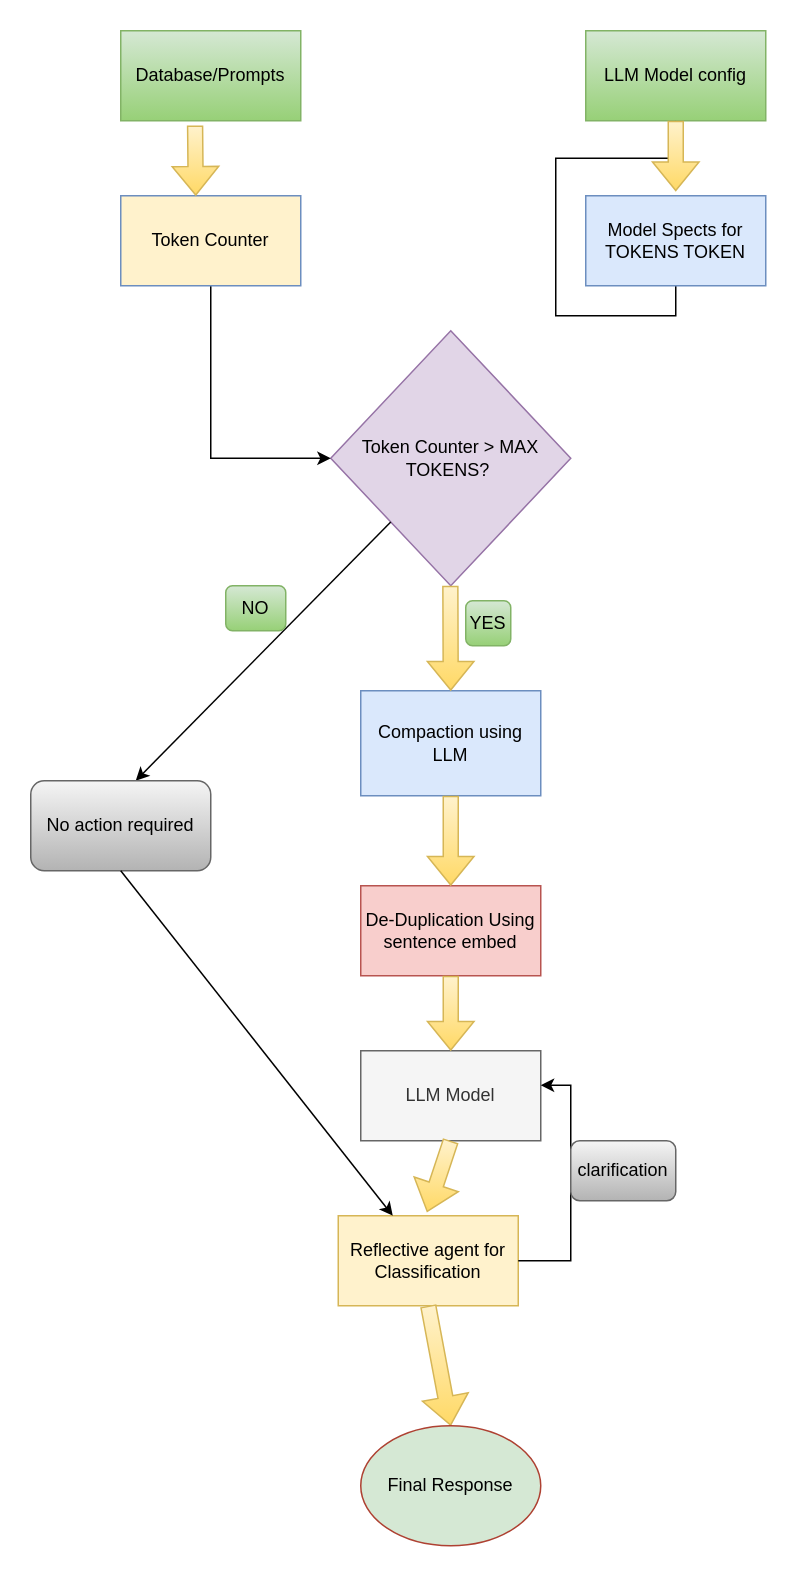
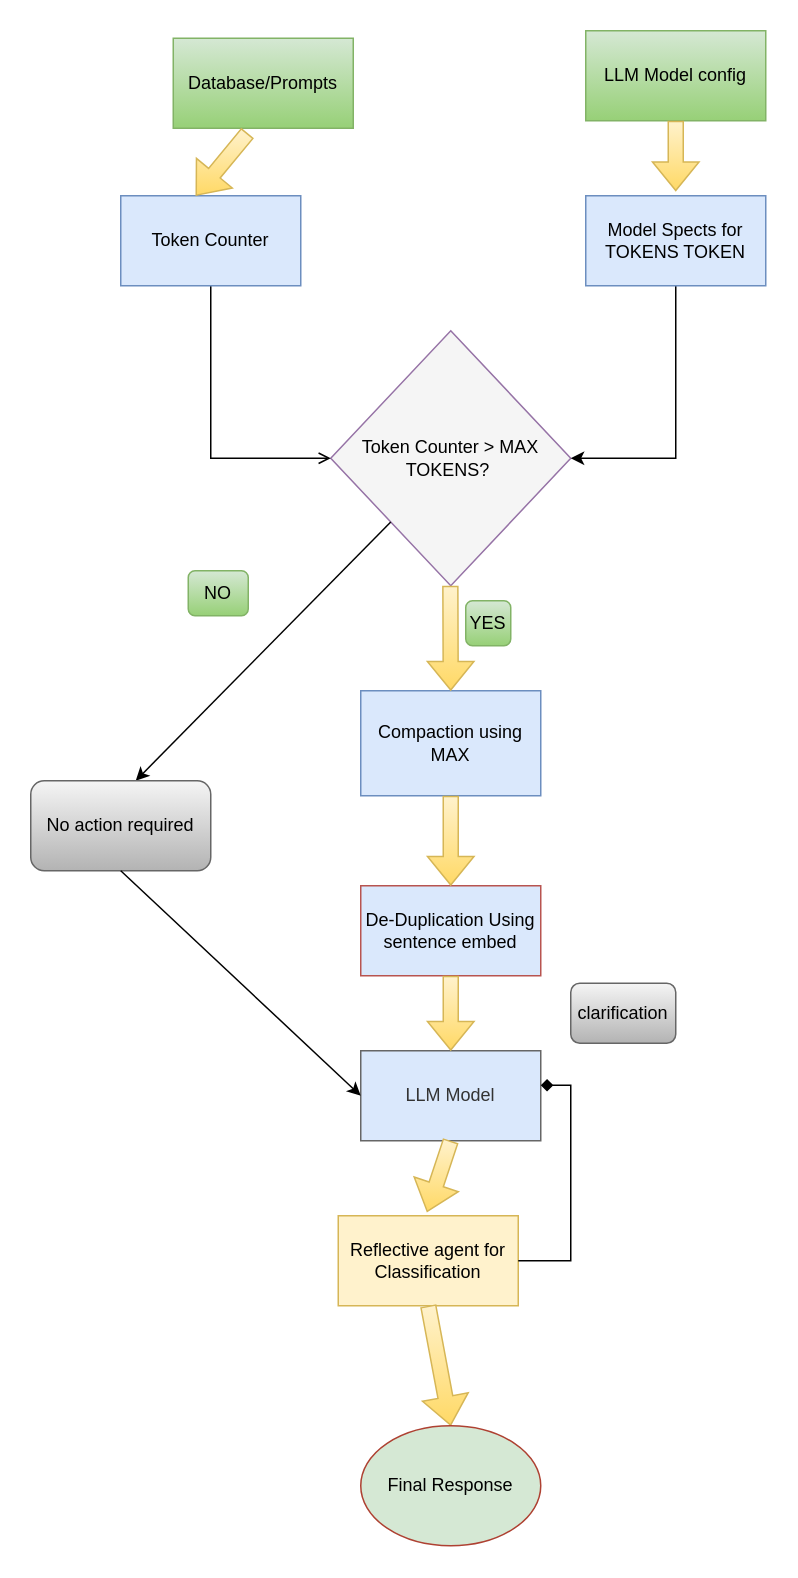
node "Database/Prompts": moved (211, 76) -> (263, 83)
node "Token Counter": fillcolor #fff2cc -> #dae8fc
edge "Model Spects for TOKENS TOKEN" -> "LLM Model config": now "Model Spects for TOKENS TOKEN" -> "Token Counter > MAX TOKENS?"
edge "Token Counter" -> "Token Counter > MAX TOKENS?": arrowhead classic -> open
node "Token Counter > MAX TOKENS?": fillcolor #e1d5e7 -> #f5f5f5
node "NO": moved (256, 608) -> (218, 593)
node "Compaction using LLM": label "Compaction using LLM" -> "Compaction using MAX"
node "De-Duplication Using sentence embed": fillcolor #f8cecc -> #dae8fc
edge "No action required" -> "Reflective agent for Classification": now "No action required" -> "LLM Model"
edge "Reflective agent for Classification" -> "LLM Model": arrowhead classic -> diamond
node "LLM Model": fillcolor #f5f5f5 -> #dae8fc
node "clarification": moved (623, 1171) -> (623, 1013)
